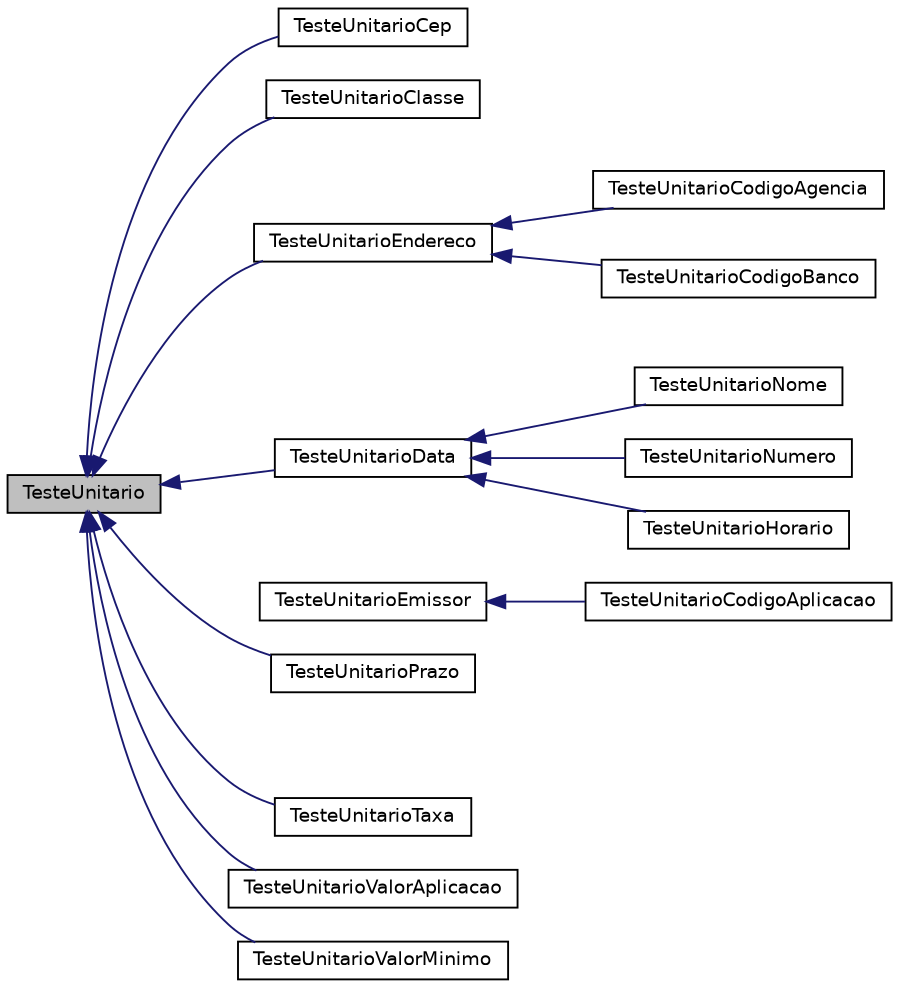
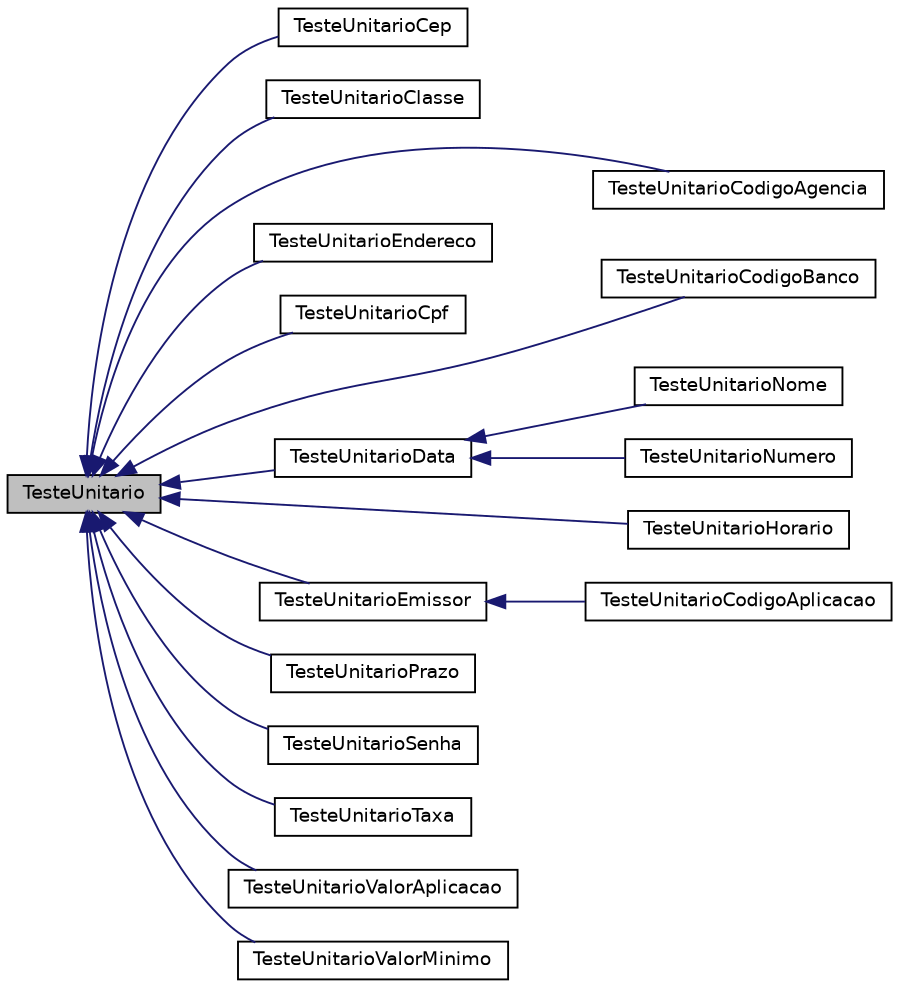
edge "TesteUnitarioCodigoAgencia" -> "TesteUnitarioEndereco": now "TesteUnitarioCodigoAgencia" -> "TesteUnitario"
edge "TesteUnitarioCodigoBanco" -> "TesteUnitarioEndereco": now "TesteUnitarioCodigoBanco" -> "TesteUnitario"
node "TesteUnitarioCpf": added
edge "TesteUnitarioHorario" -> "TesteUnitarioData": now "TesteUnitarioHorario" -> "TesteUnitario"
edge "TesteUnitarioEmissor" -> "TesteUnitario": added
node "TesteUnitarioSenha": added
